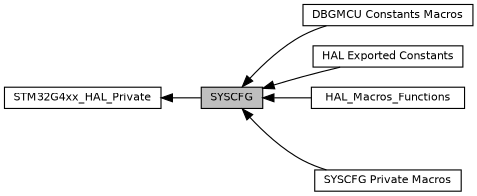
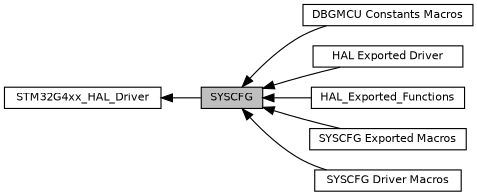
node "HAL Exported Constants": label "HAL Exported Constants" -> "HAL Exported Driver"
node "STM32G4xx_HAL_Private": label "STM32G4xx_HAL_Private" -> "STM32G4xx_HAL_Driver"
node "HAL_Macros_Functions": label "HAL_Macros_Functions" -> "HAL_Exported_Functions"
node "SYSCFG Exported Macros": added
node "SYSCFG Private Macros": label "SYSCFG Private Macros" -> "SYSCFG Driver Macros"
